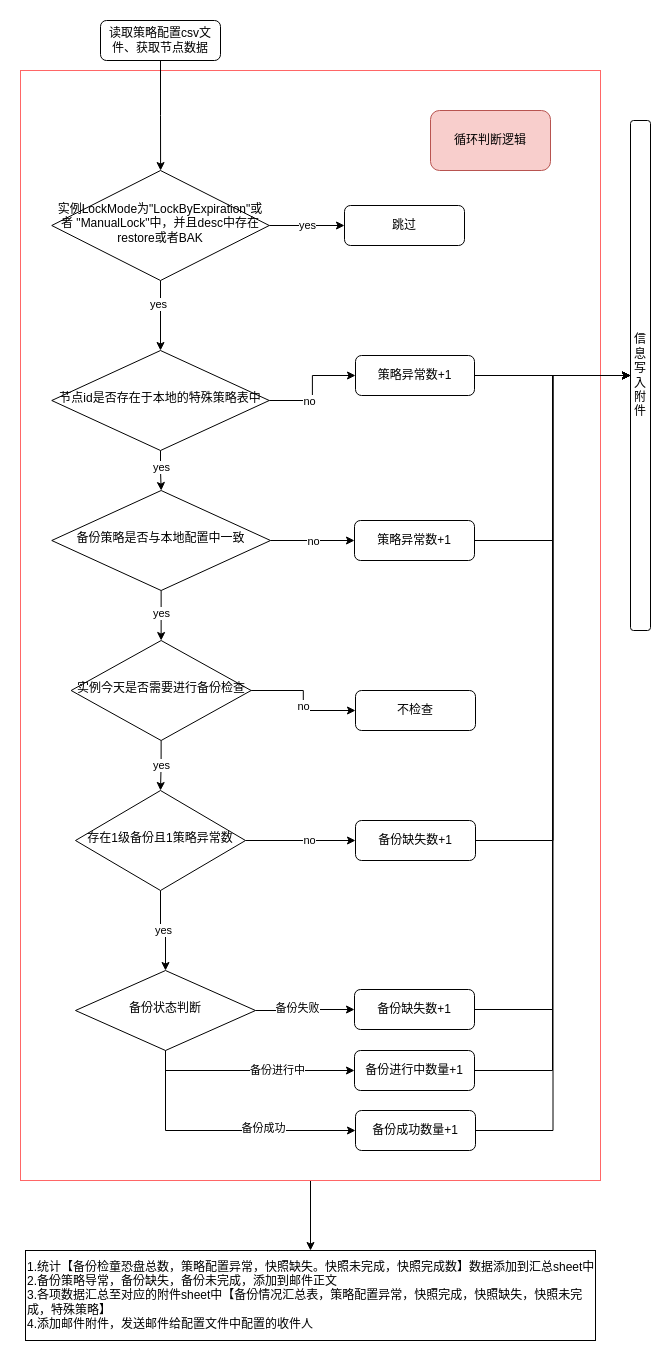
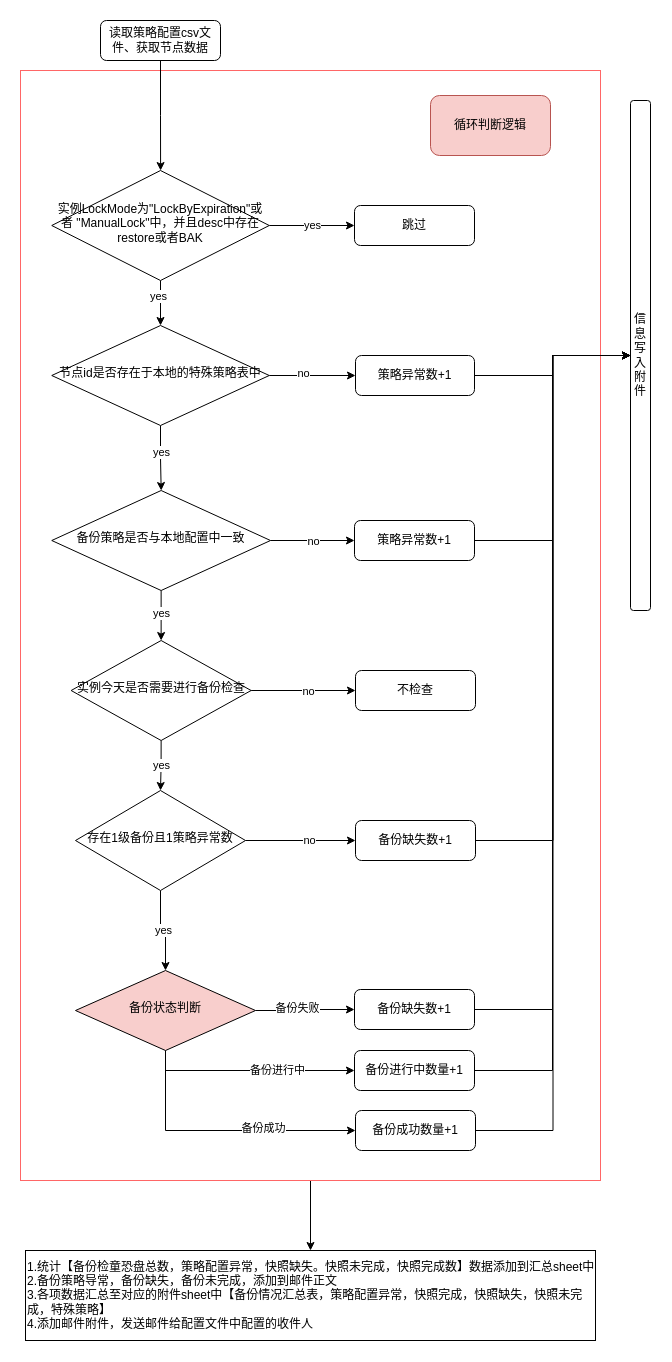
node "循环判断逻辑": moved (491, 141) -> (491, 126)
node "跳过": moved (405, 226) -> (415, 226)
node "信息写入附件": moved (641, 376) -> (641, 356)
node "节点id是否存在于本地的特殊策略表中": moved (161, 401) -> (161, 376)
node "不检查": moved (416, 711) -> (416, 691)
node "备份状态判断": fillcolor #ffffff -> #f8cecc
